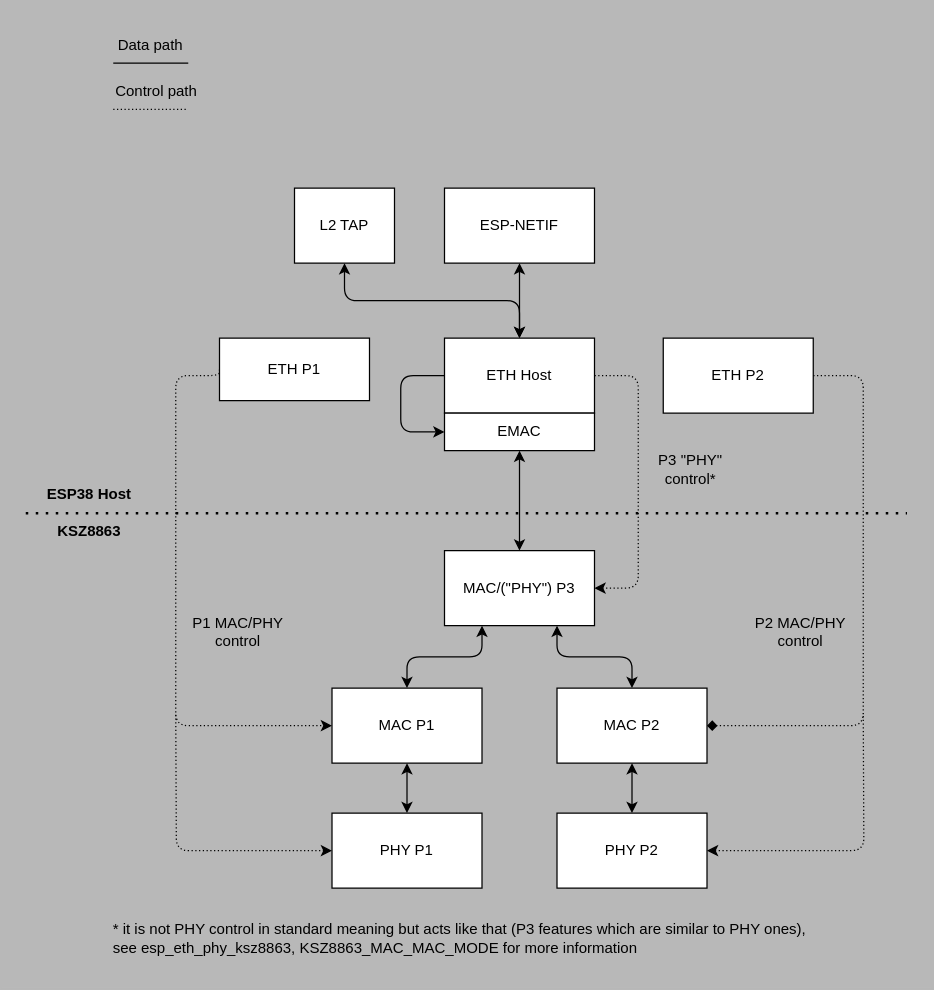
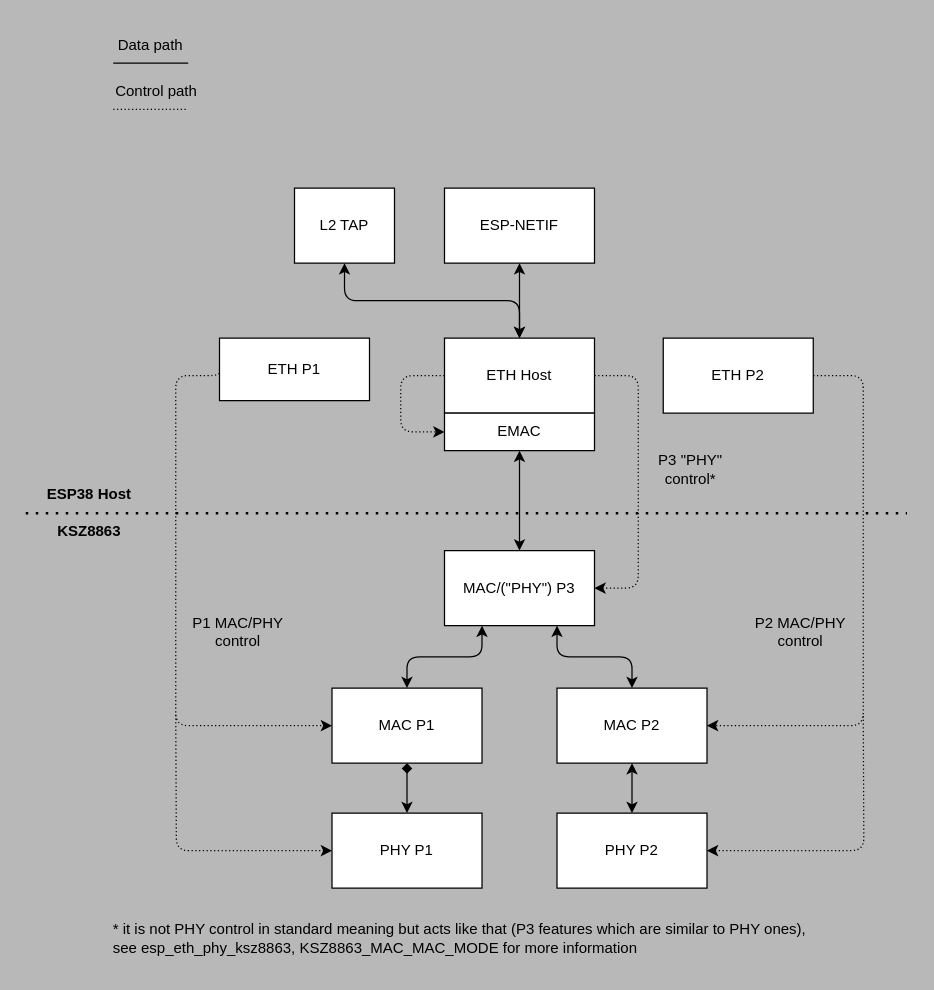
edge "ETH Host" -> "EMAC": style solid -> dashed
edge "ETH P2" -> "MAC P2": arrowhead diamond -> classic
edge "MAC P1" -- "PHY P1": arrowhead classic -> diamond
